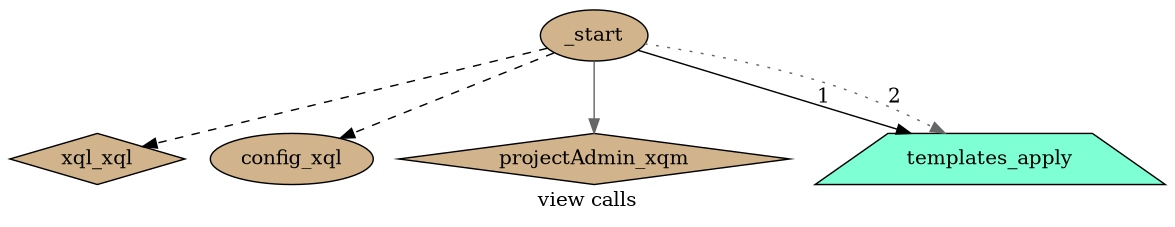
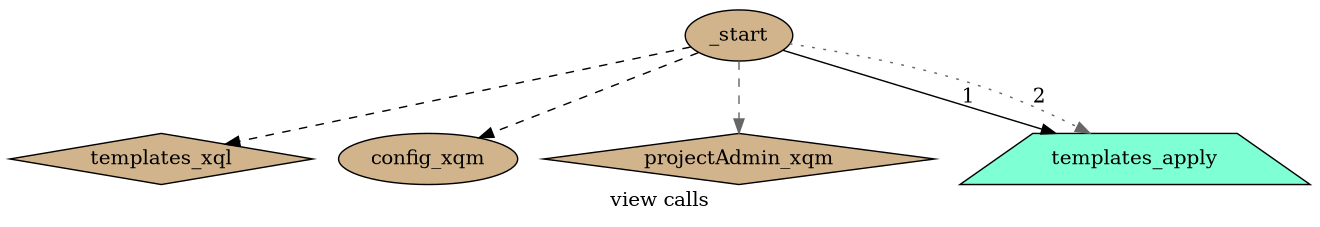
edge "_start" -> "projectAdmin_xqm": style solid -> dashed
node "xql_xql": label "xql_xql" -> "templates_xql"
node "config_xql": label "config_xql" -> "config_xqm"
